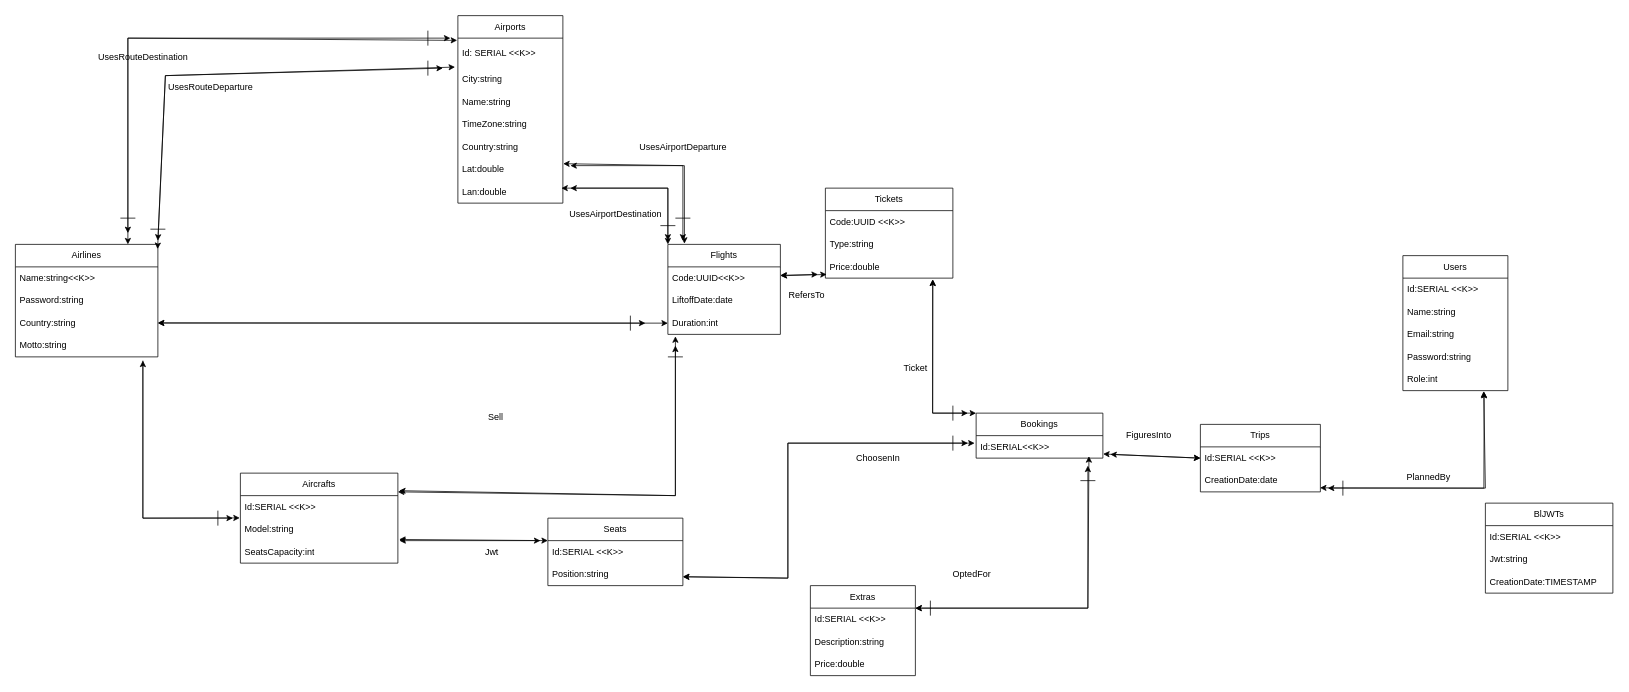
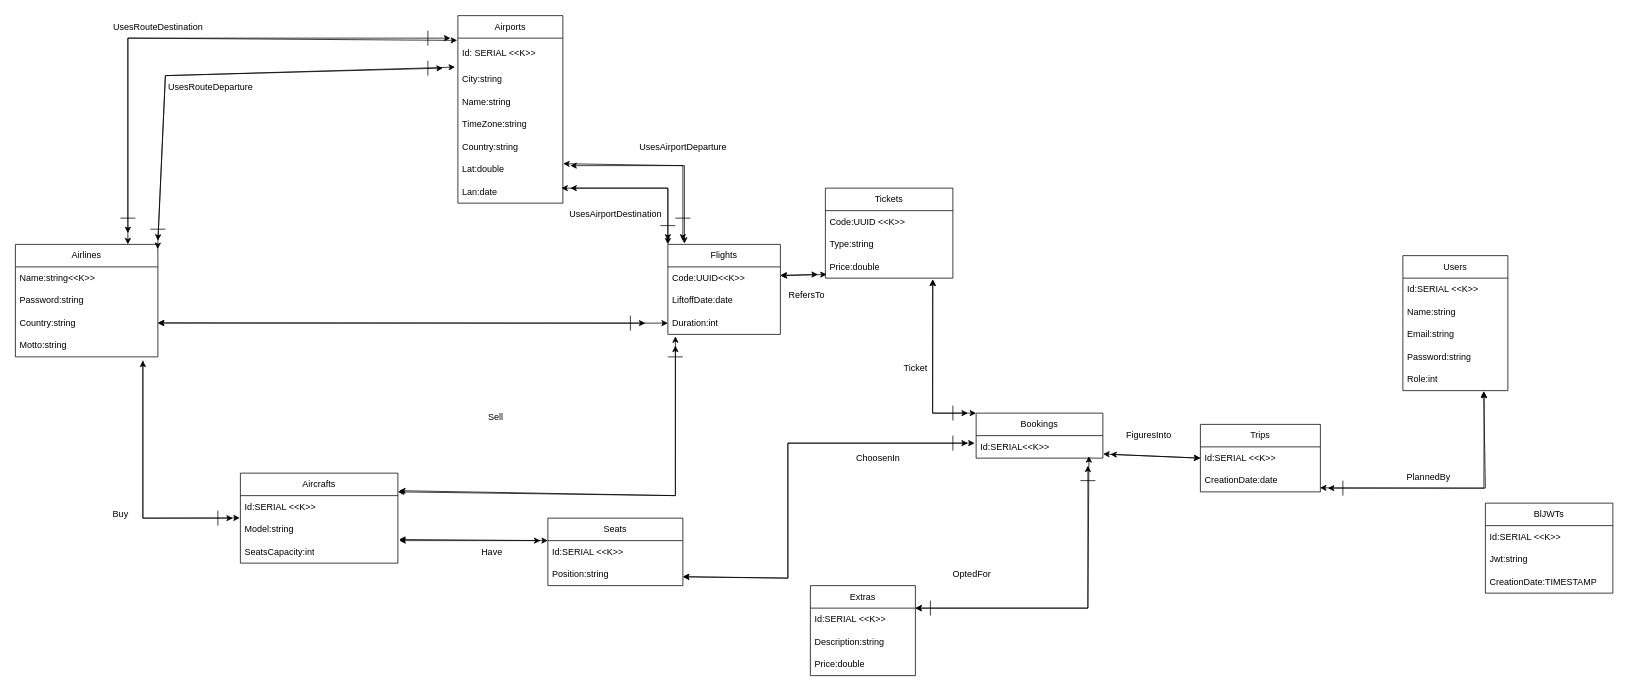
node "UsesRouteDestination": moved (143, 57) -> (158, 27)
node "Lan:double": label "Lan:double" -> "Lan:date"
node "Buy": added
node "Jwt": label "Jwt" -> "Have"
